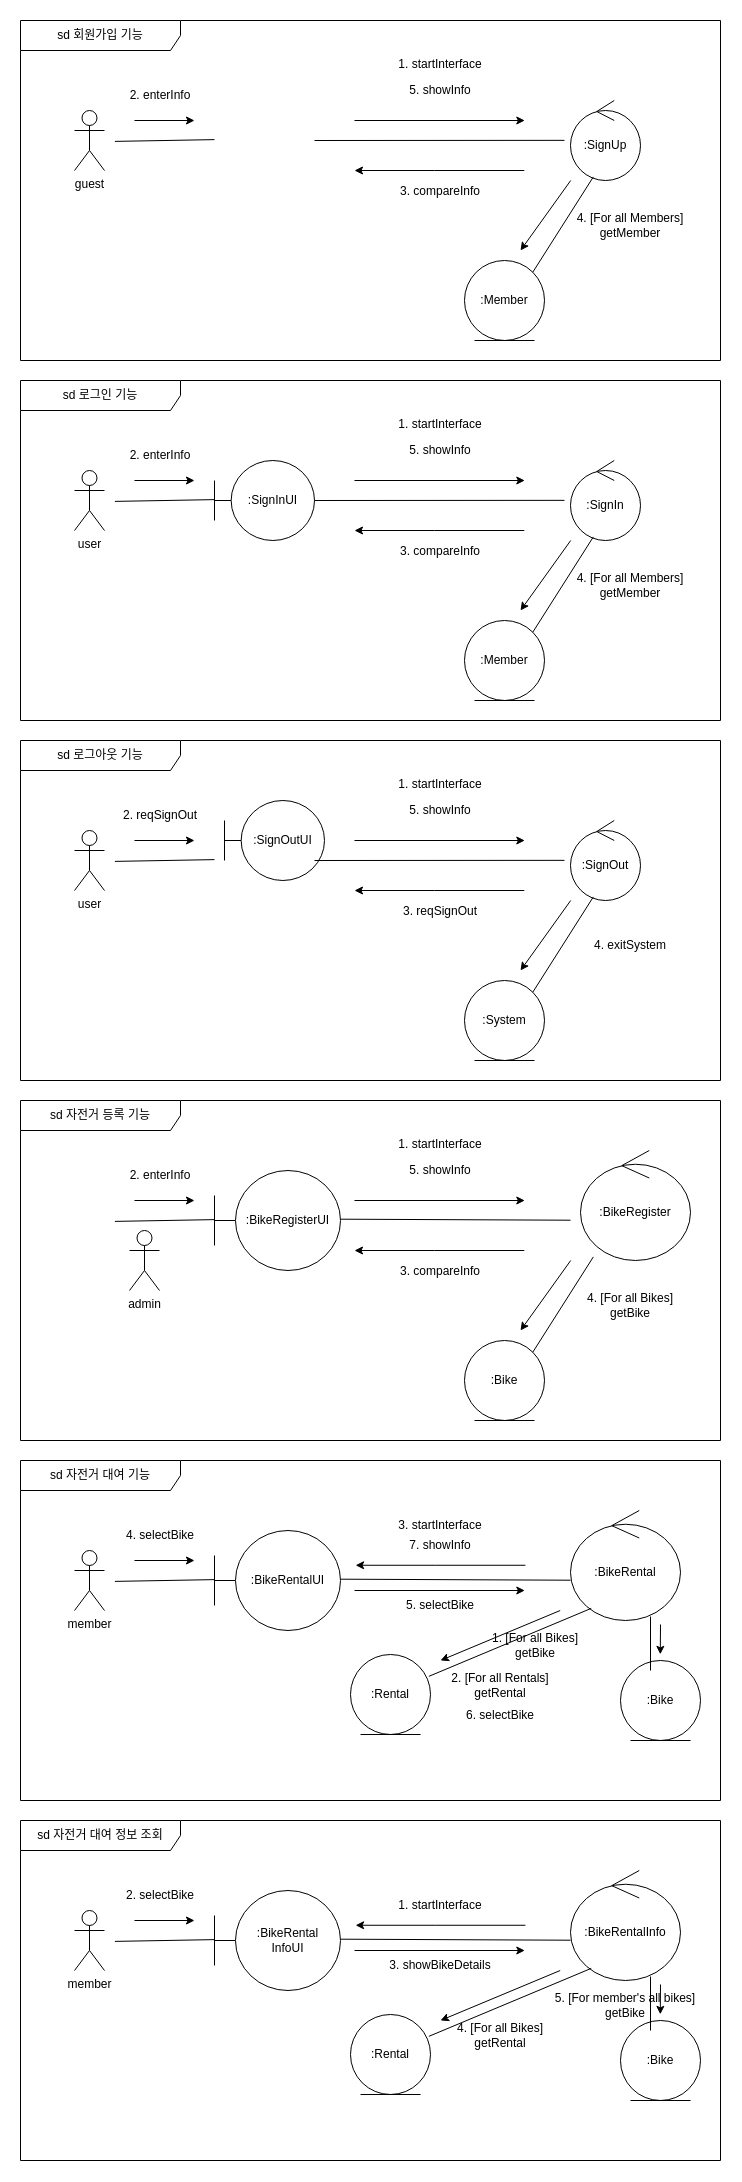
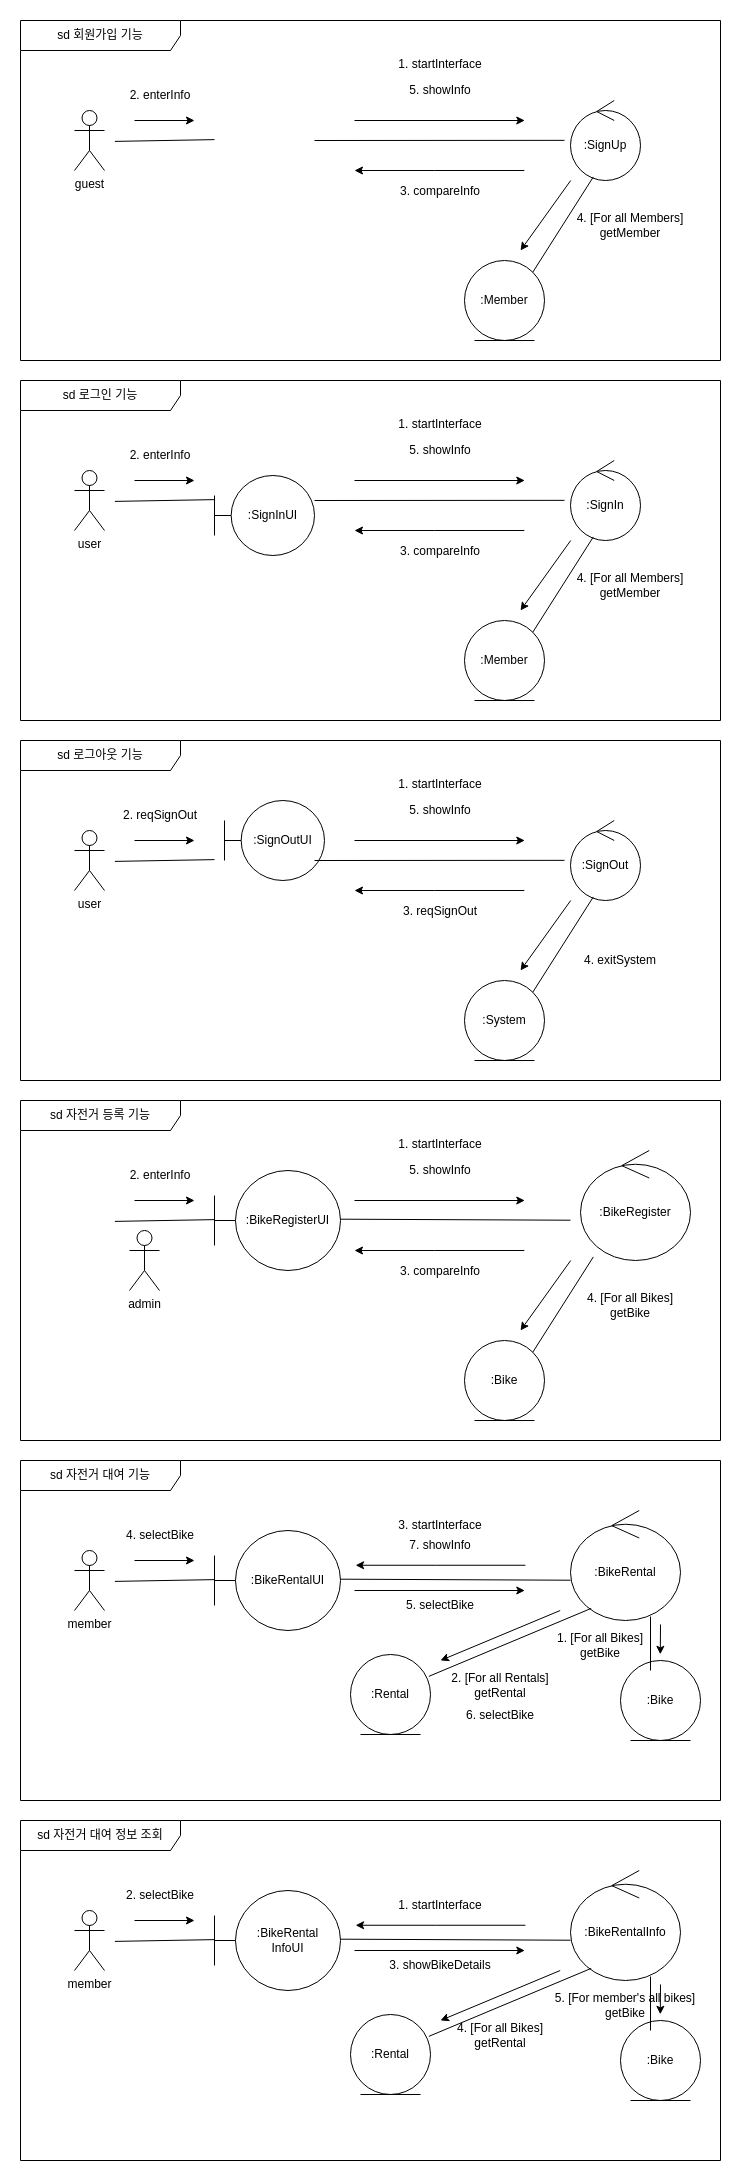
node ":SignInUI": moved (265, 501) -> (265, 516)
node "4. exitSystem": moved (631, 946) -> (621, 961)
node "1. [For all Bikes] getBike": moved (536, 1646) -> (601, 1646)
